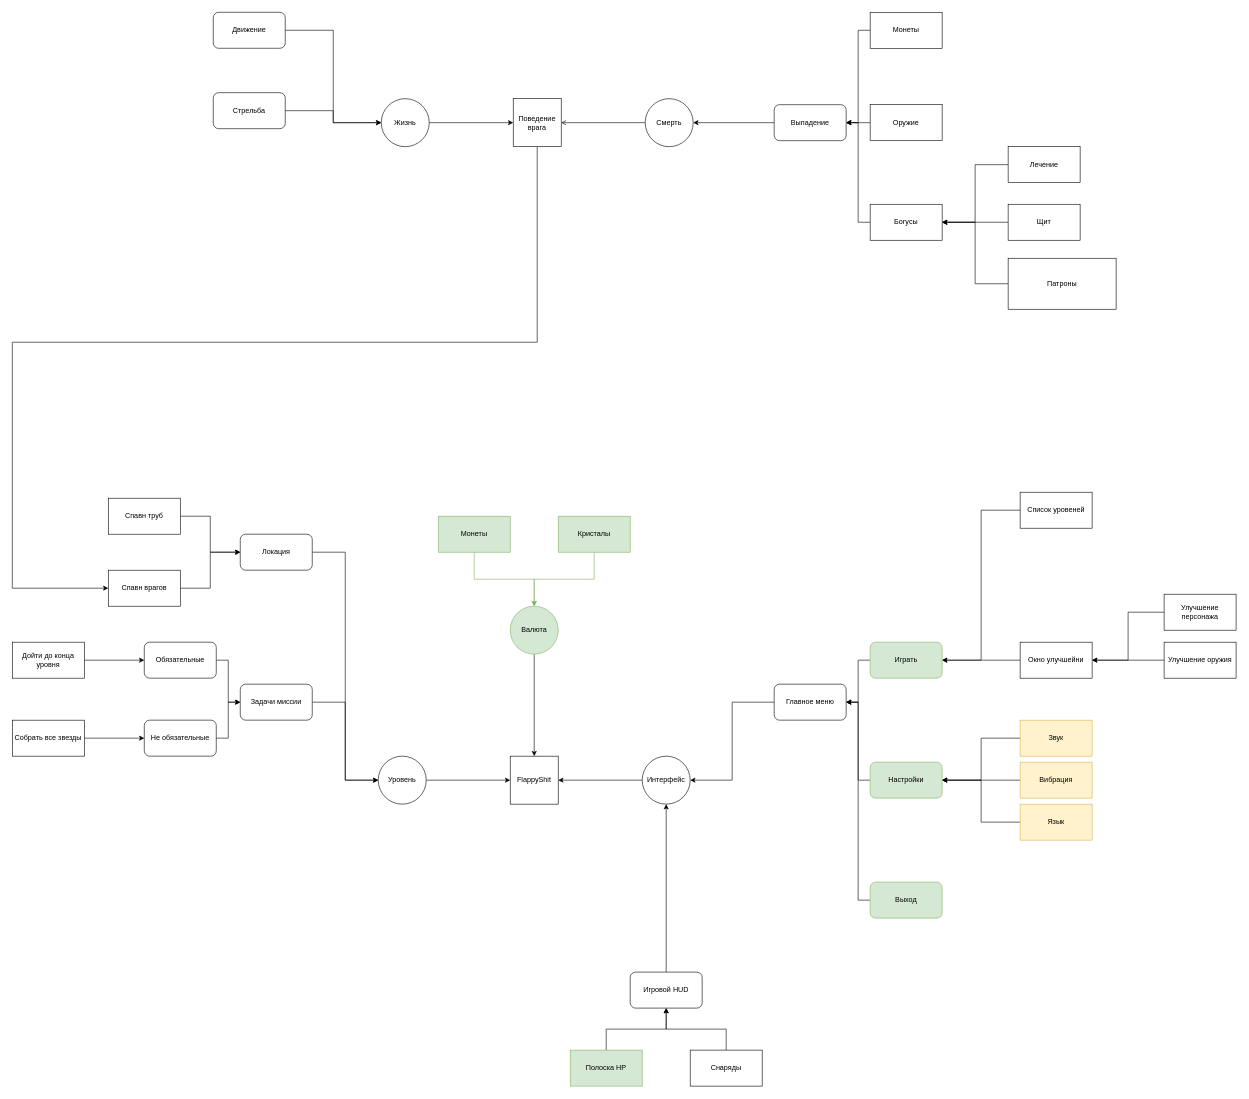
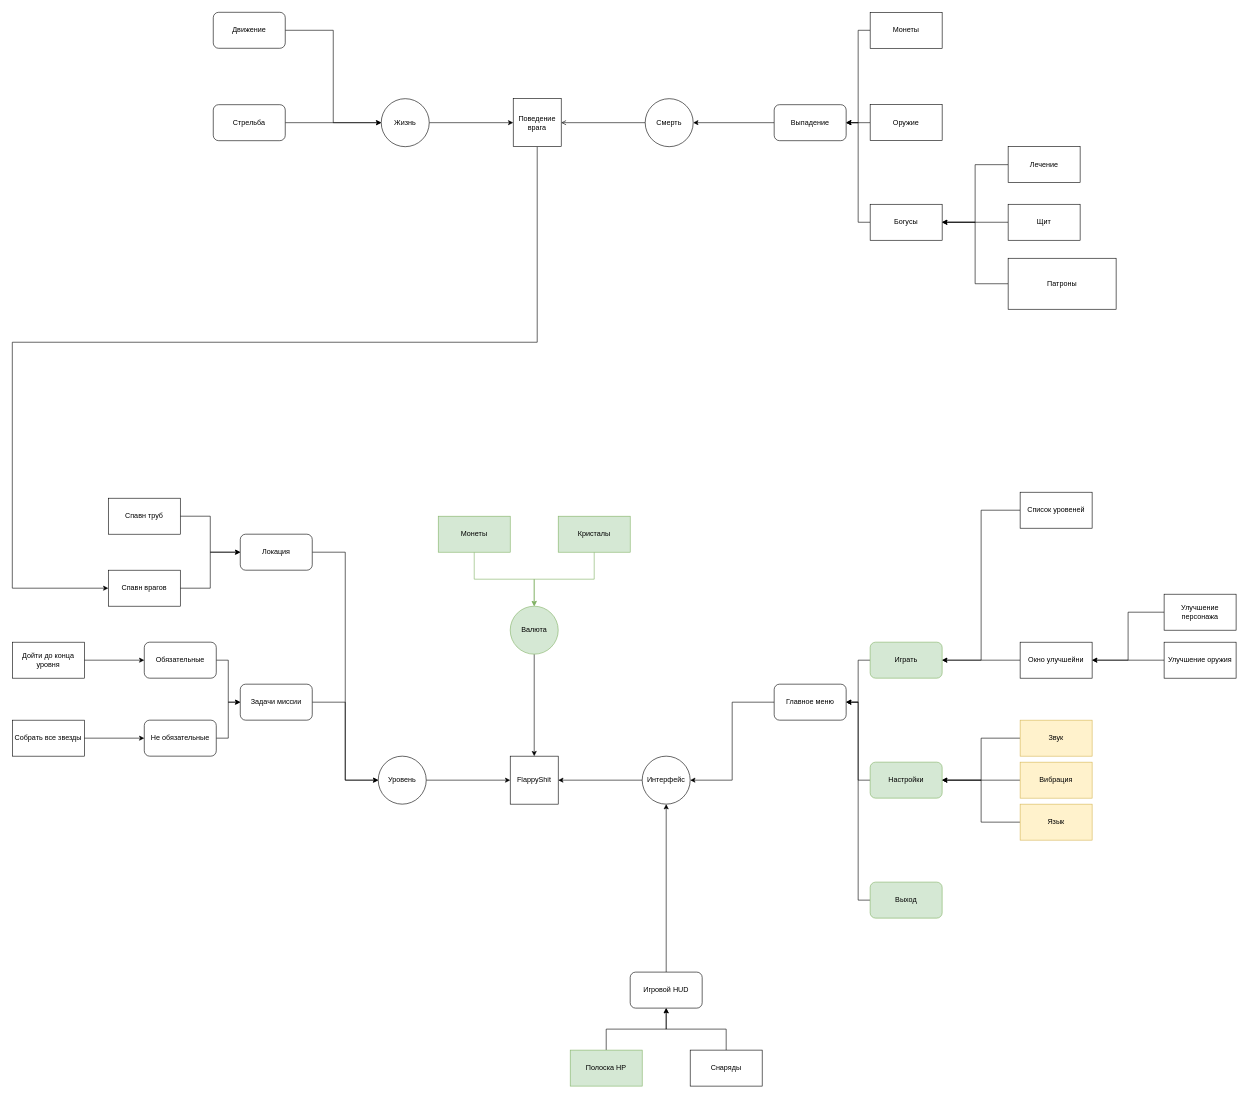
node "Стрельба": moved (249, 111) -> (249, 123)
